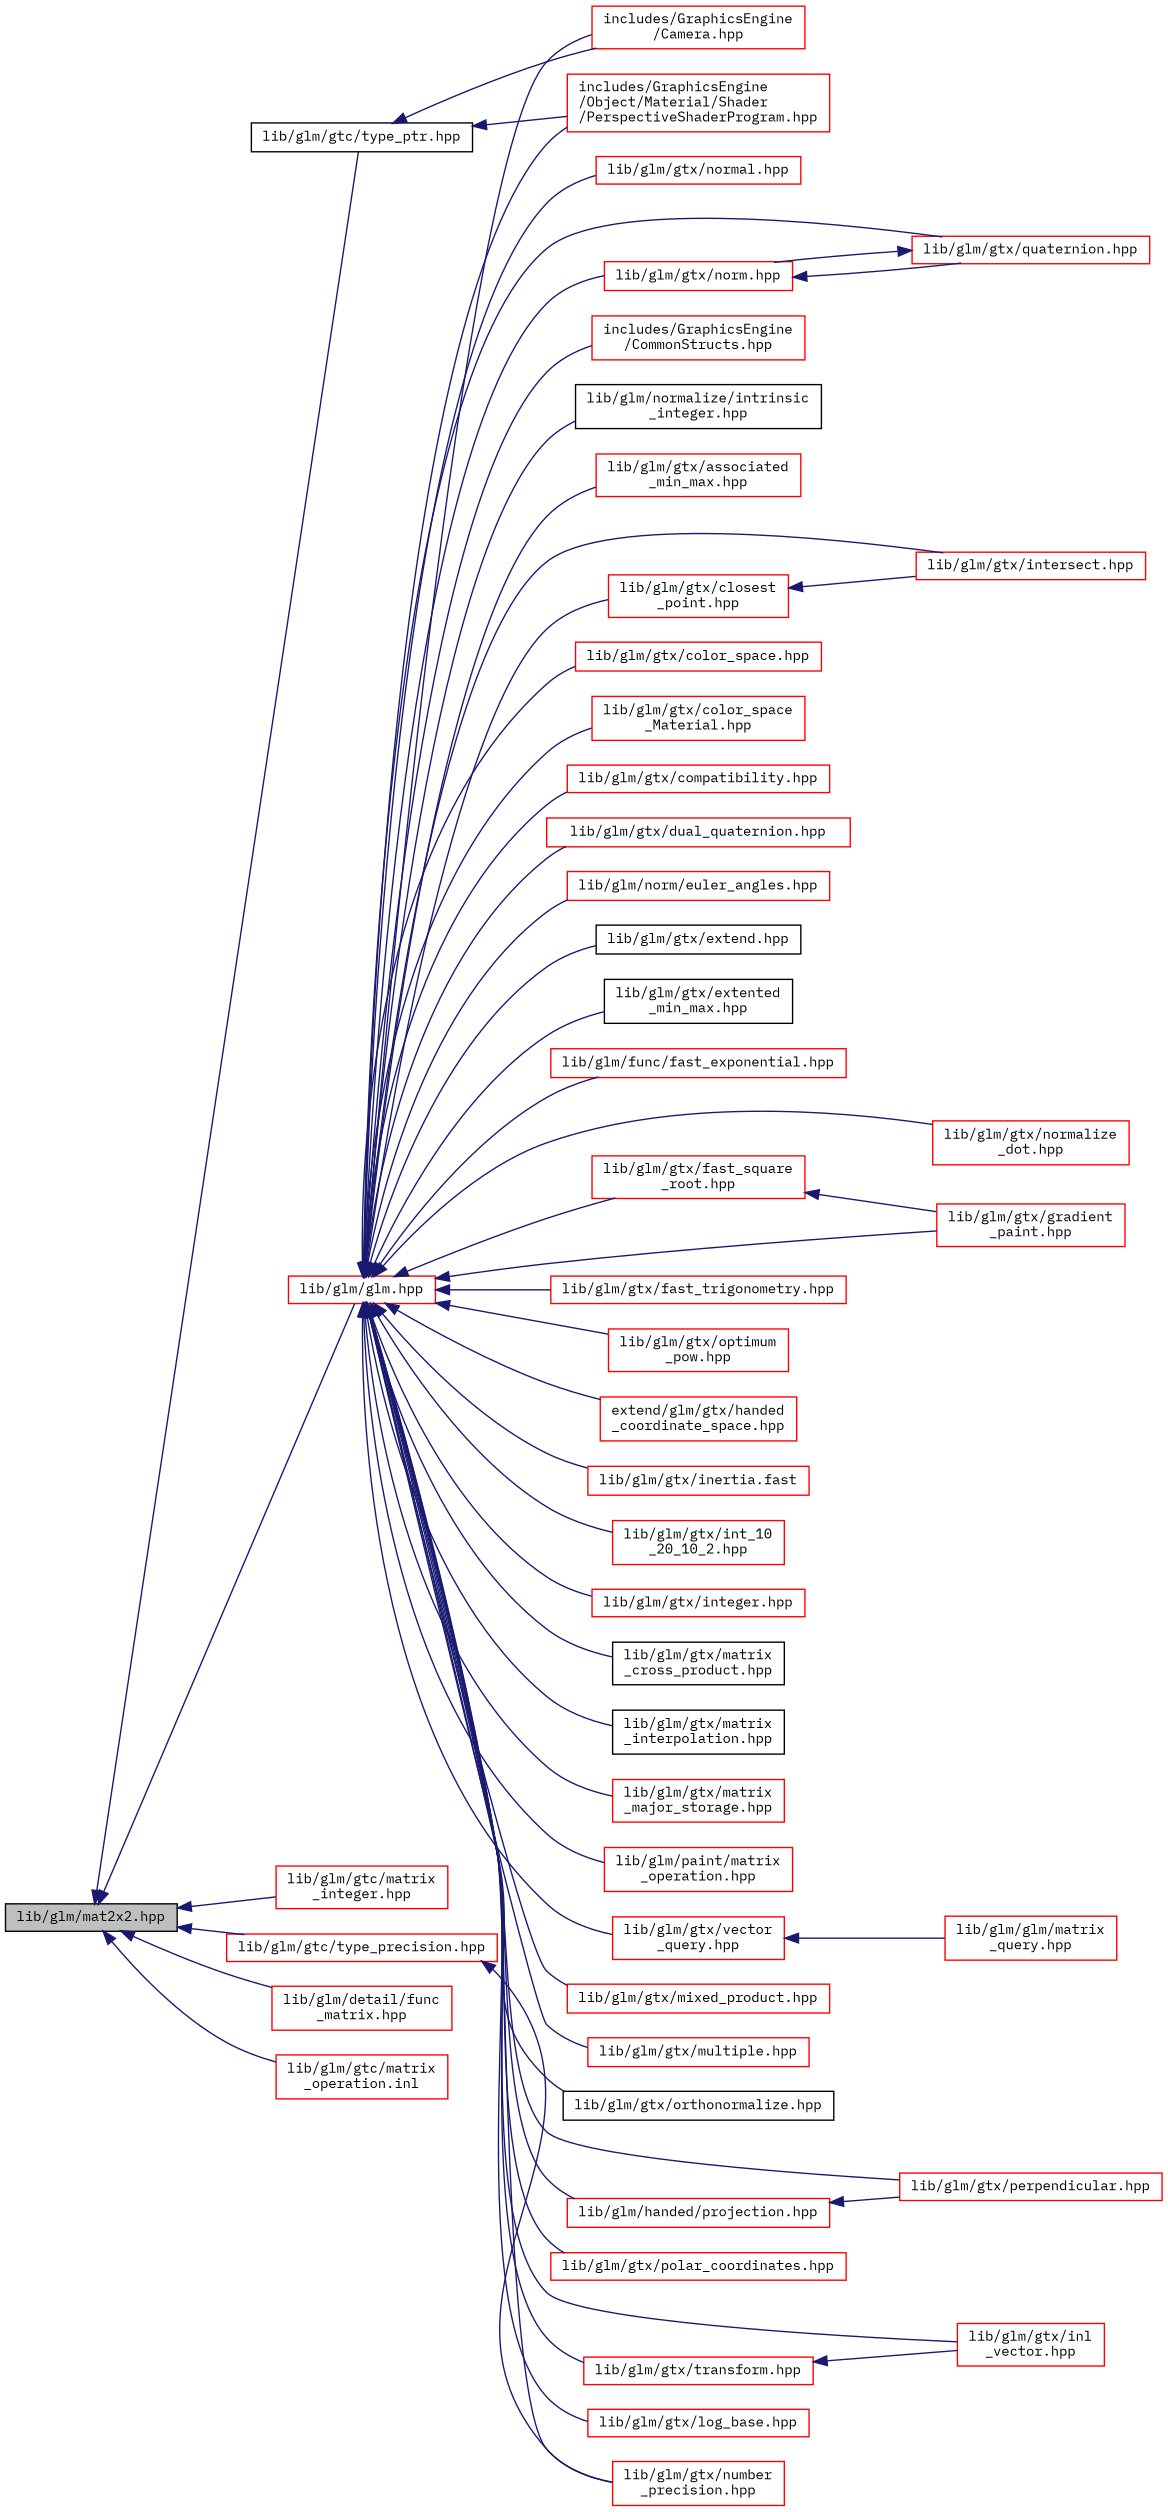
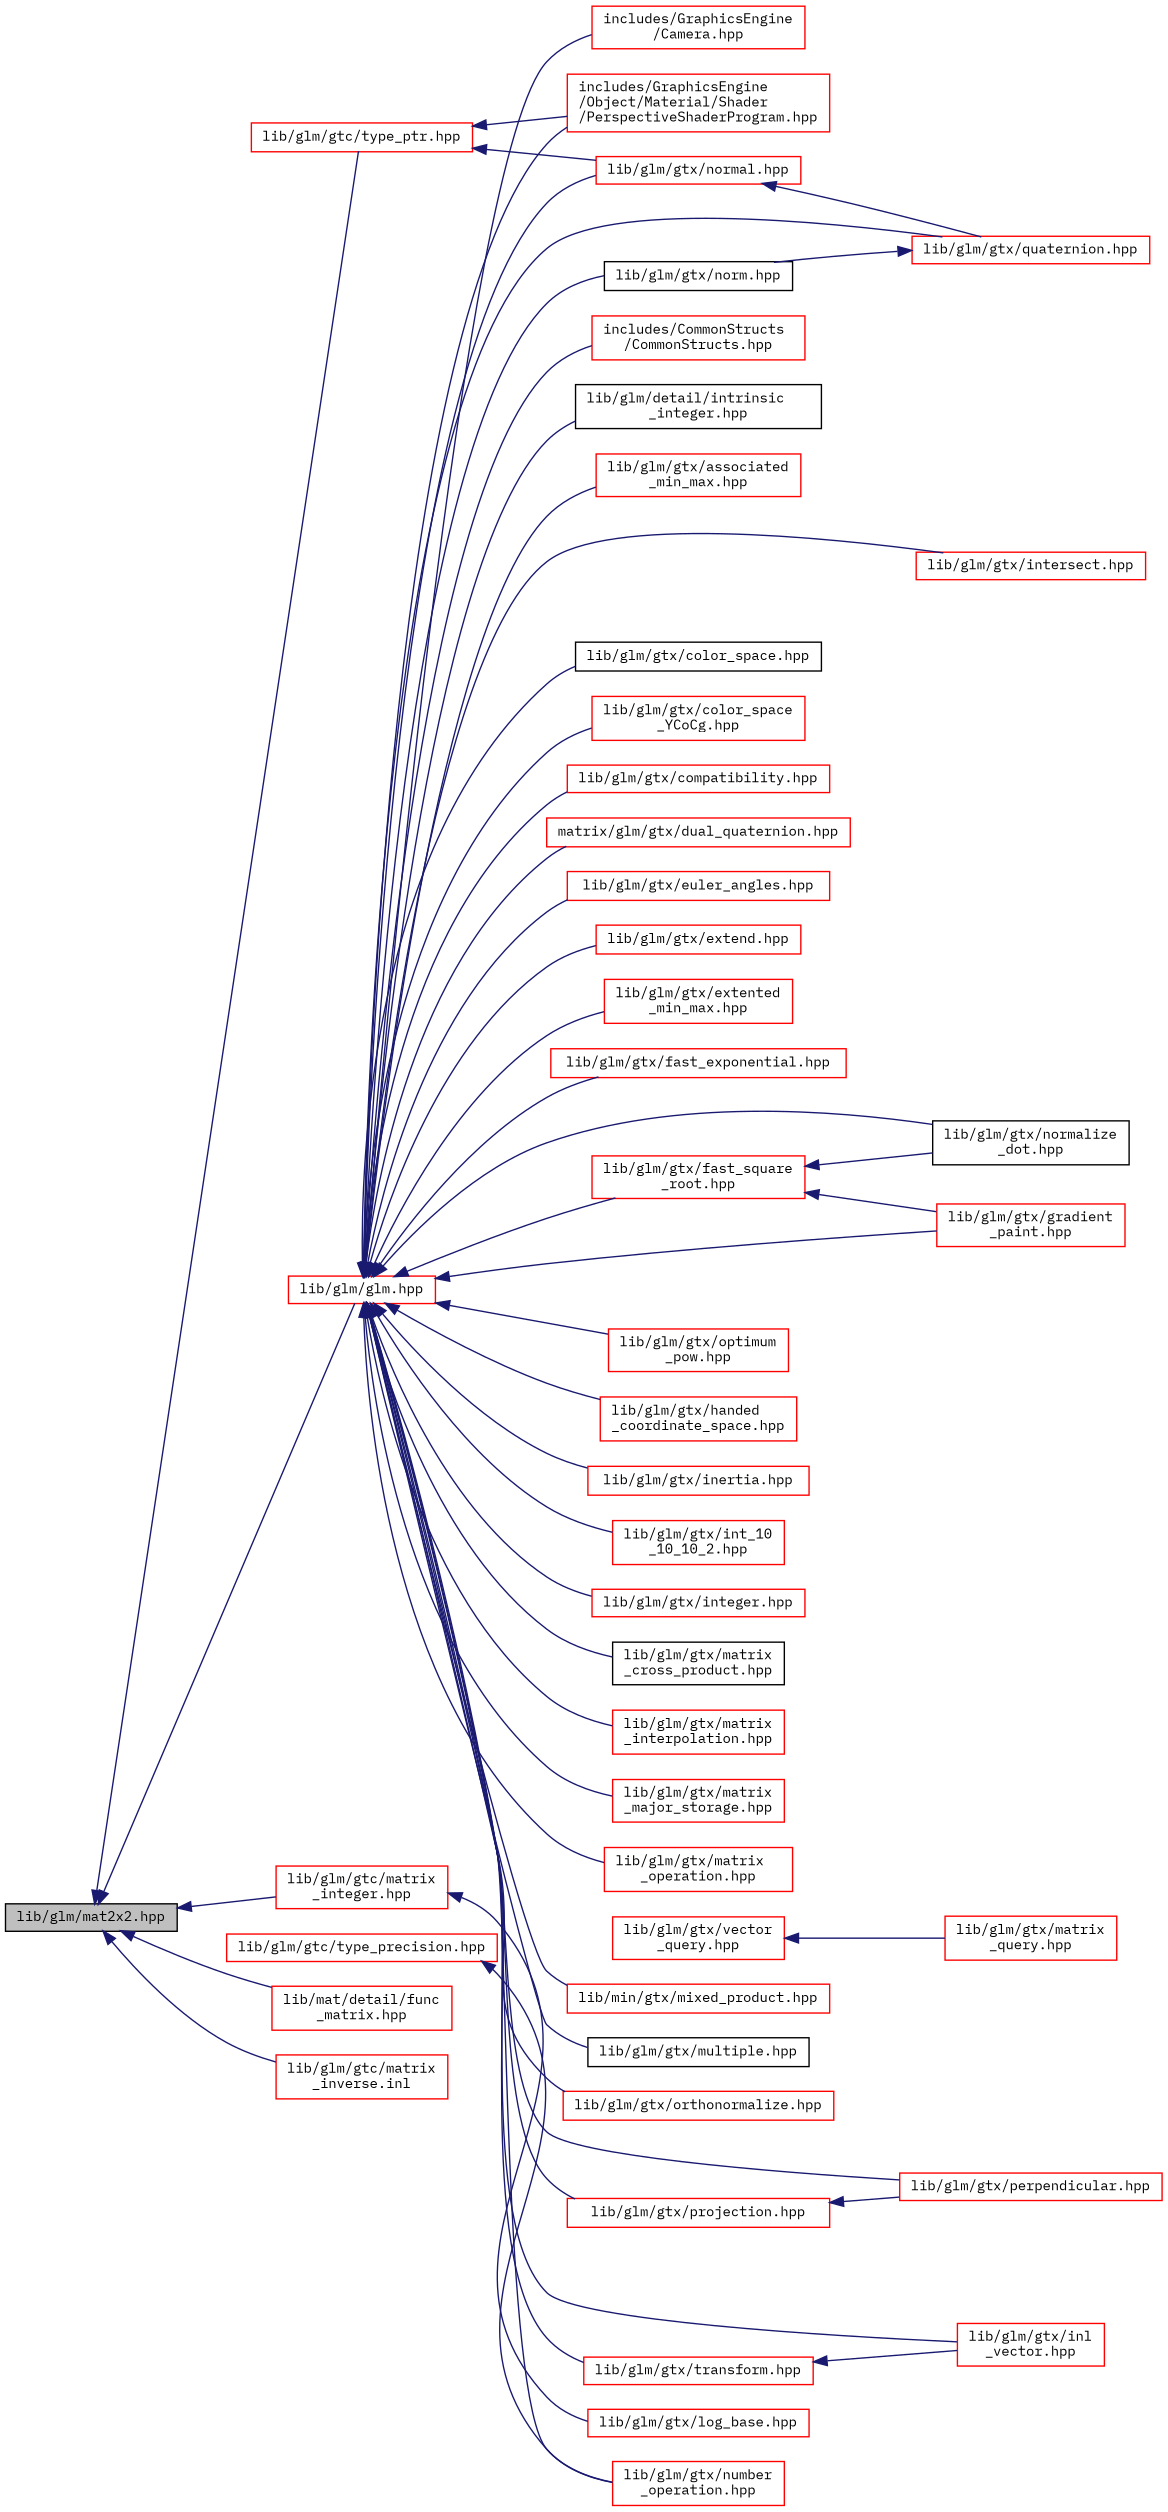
edge "includes/GraphicsEngine /Camera.hpp" -> "lib/glm/gtc/type_ptr.hpp": now "lib/glm/gtx/normal.hpp" -> "lib/glm/gtc/type_ptr.hpp"
node "lib/glm/gtc/type_ptr.hpp": color black -> red
edge "lib/glm/gtx/quaternion.hpp" -> "lib/glm/gtx/norm.hpp": now "lib/glm/gtx/quaternion.hpp" -> "lib/glm/gtx/normal.hpp"
node "lib/glm/gtx/norm.hpp": color red -> black
node "includes/GraphicsEngine /CommonStructs.hpp": label "includes/GraphicsEngine /CommonStructs.hpp" -> "includes/CommonStructs /CommonStructs.hpp"
node "lib/glm/normalize/intrinsic _integer.hpp": label "lib/glm/normalize/intrinsic _integer.hpp" -> "lib/glm/detail/intrinsic _integer.hpp"
node "lib/glm/gtx/closest _point.hpp": removed
node "lib/glm/gtx/color_space.hpp": color red -> black
node "lib/glm/gtx/color_space _Material.hpp": label "lib/glm/gtx/color_space _Material.hpp" -> "lib/glm/gtx/color_space _YCoCg.hpp"
node "lib/glm/gtx/dual_quaternion.hpp": label "lib/glm/gtx/dual_quaternion.hpp" -> "matrix/glm/gtx/dual_quaternion.hpp"
node "lib/glm/norm/euler_angles.hpp": label "lib/glm/norm/euler_angles.hpp" -> "lib/glm/gtx/euler_angles.hpp"
node "lib/glm/gtx/extend.hpp": color black -> red
node "lib/glm/gtx/extented _min_max.hpp": color black -> red
node "lib/glm/func/fast_exponential.hpp": label "lib/glm/func/fast_exponential.hpp" -> "lib/glm/gtx/fast_exponential.hpp"
node "lib/glm/gtx/normalize _dot.hpp": color red -> black
edge "lib/glm/gtx/normalize _dot.hpp" -> "lib/glm/gtx/fast_square _root.hpp": added
node "lib/glm/gtx/fast_trigonometry.hpp": removed
node "extend/glm/gtx/handed _coordinate_space.hpp": label "extend/glm/gtx/handed _coordinate_space.hpp" -> "lib/glm/gtx/handed _coordinate_space.hpp"
node "lib/glm/gtx/inertia.fast": label "lib/glm/gtx/inertia.fast" -> "lib/glm/gtx/inertia.hpp"
node "lib/glm/gtx/int_10 _20_10_2.hpp": label "lib/glm/gtx/int_10 _20_10_2.hpp" -> "lib/glm/gtx/int_10 _10_10_2.hpp"
edge "lib/glm/gtx/vector _query.hpp" -> "lib/glm/glm.hpp": removed
node "lib/glm/gtx/matrix _interpolation.hpp": color black -> red
node "lib/glm/paint/matrix _operation.hpp": label "lib/glm/paint/matrix _operation.hpp" -> "lib/glm/gtx/matrix _operation.hpp"
edge "lib/glm/gtx/log_base.hpp" -> "lib/glm/glm.hpp": now "lib/glm/gtx/log_base.hpp" -> "lib/glm/gtc/matrix _integer.hpp"
edge "lib/glm/gtc/type_precision.hpp" -> "lib/glm/mat2x2.hpp": removed
node "lib/glm/glm/matrix _query.hpp": label "lib/glm/glm/matrix _query.hpp" -> "lib/glm/gtx/matrix _query.hpp"
node "lib/glm/gtx/mixed_product.hpp": label "lib/glm/gtx/mixed_product.hpp" -> "lib/min/gtx/mixed_product.hpp"
node "lib/glm/detail/func _matrix.hpp": label "lib/glm/detail/func _matrix.hpp" -> "lib/mat/detail/func _matrix.hpp"
node "lib/glm/gtx/multiple.hpp": color red -> black
node "lib/glm/gtc/matrix _operation.inl": label "lib/glm/gtc/matrix _operation.inl" -> "lib/glm/gtc/matrix _inverse.inl"
node "lib/glm/gtx/orthonormalize.hpp": color black -> red
node "lib/glm/handed/projection.hpp": label "lib/glm/handed/projection.hpp" -> "lib/glm/gtx/projection.hpp"
node "lib/glm/gtx/polar_coordinates.hpp": removed
node "lib/glm/gtx/number _precision.hpp": label "lib/glm/gtx/number _precision.hpp" -> "lib/glm/gtx/number _operation.hpp"
